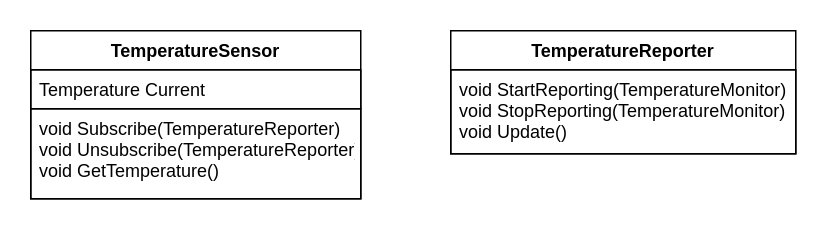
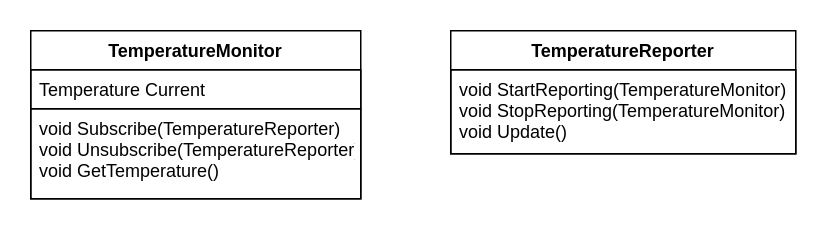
node "TemperatureSensor": label "TemperatureSensor" -> "TemperatureMonitor"
